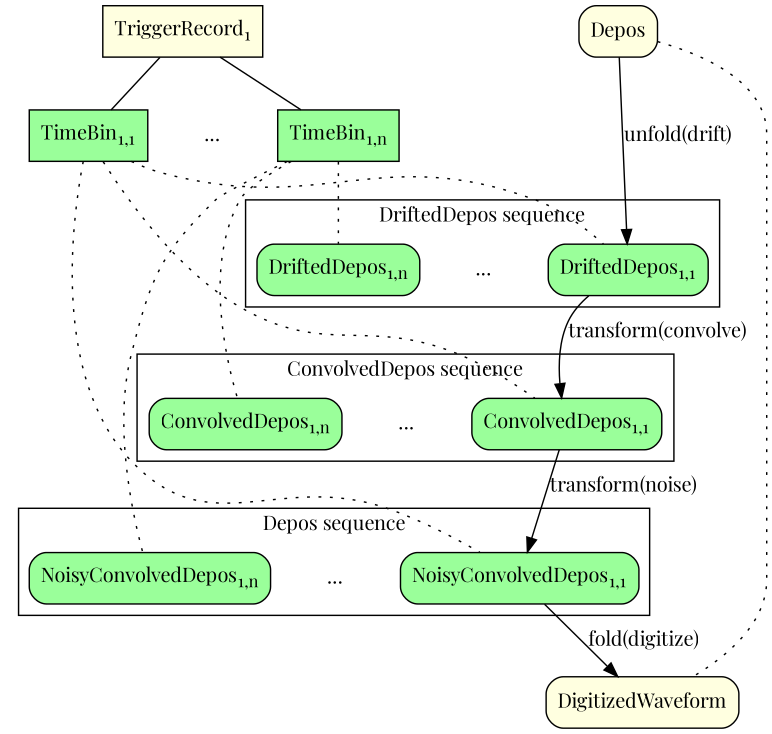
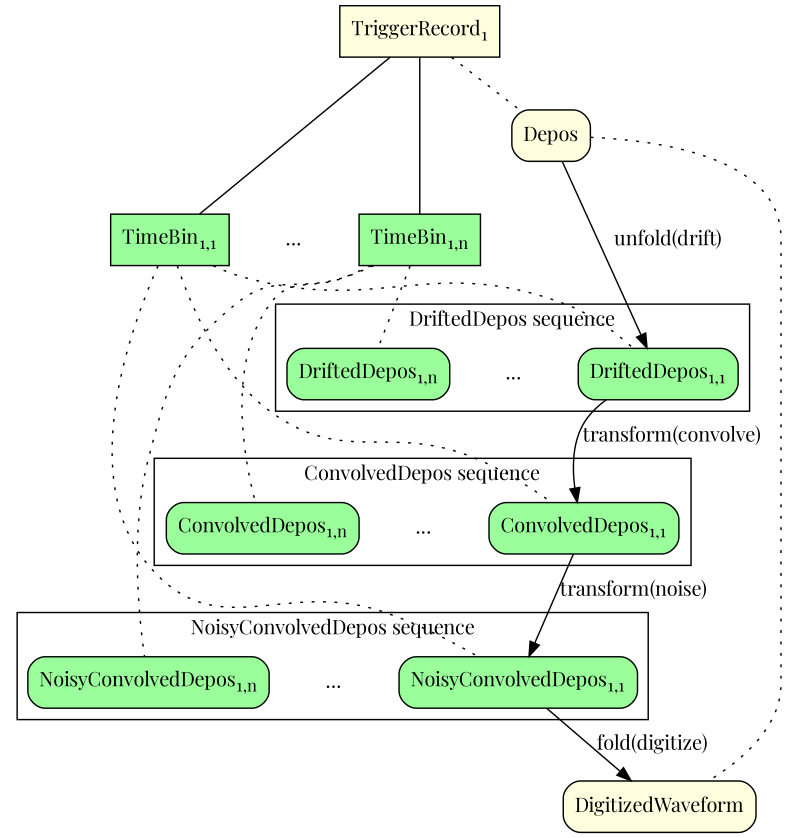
edge "TriggerRecord" -- "Depos": added
cluster "Depos sequence": label "Depos sequence" -> "NoisyConvolvedDepos sequence"
